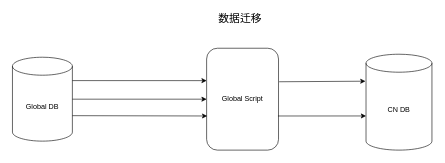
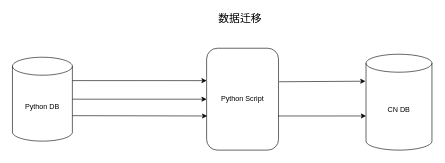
node "Global Script": label "Global Script" -> "Python Script"
node "Global DB": label "Global DB" -> "Python DB"
